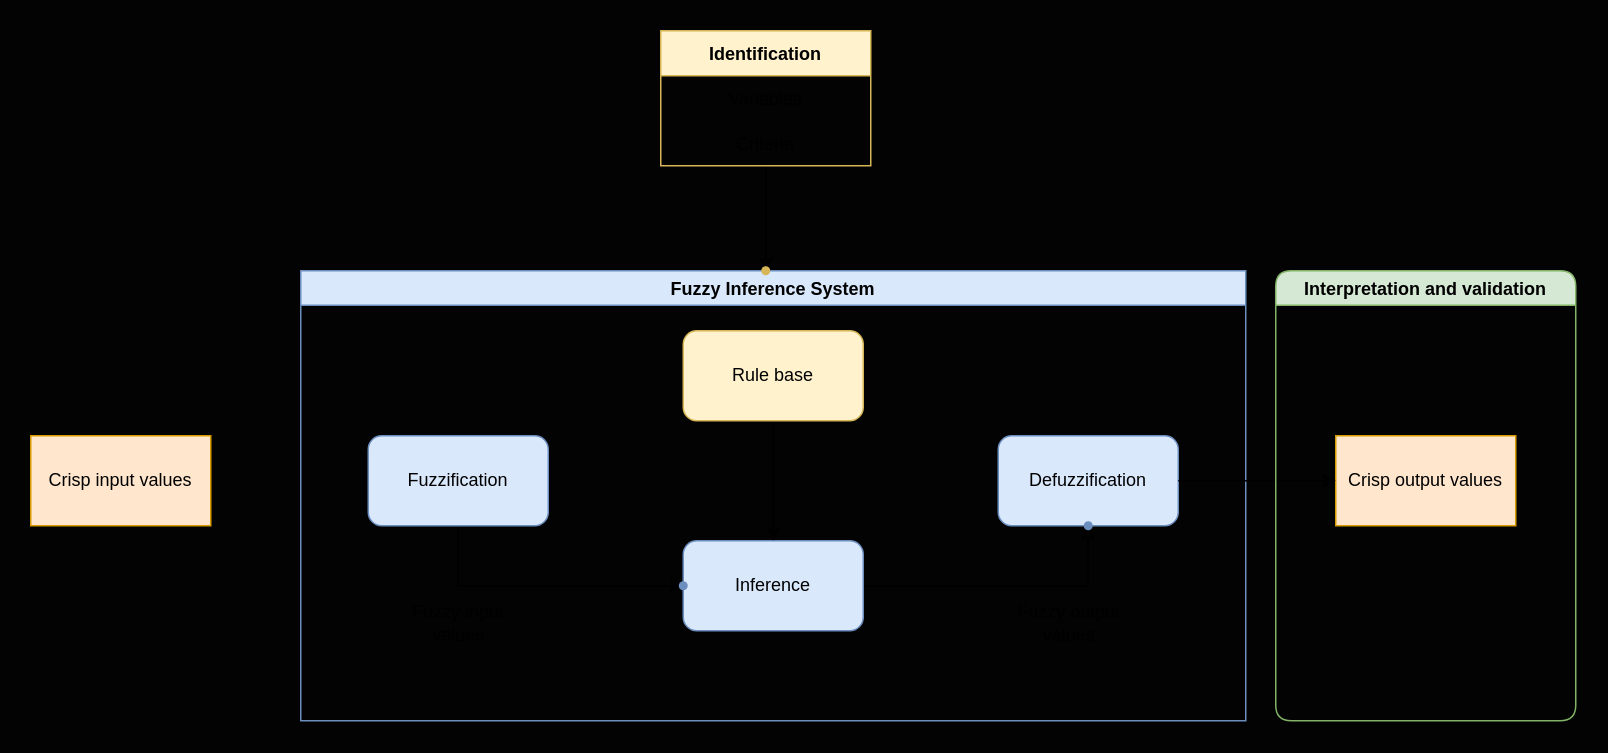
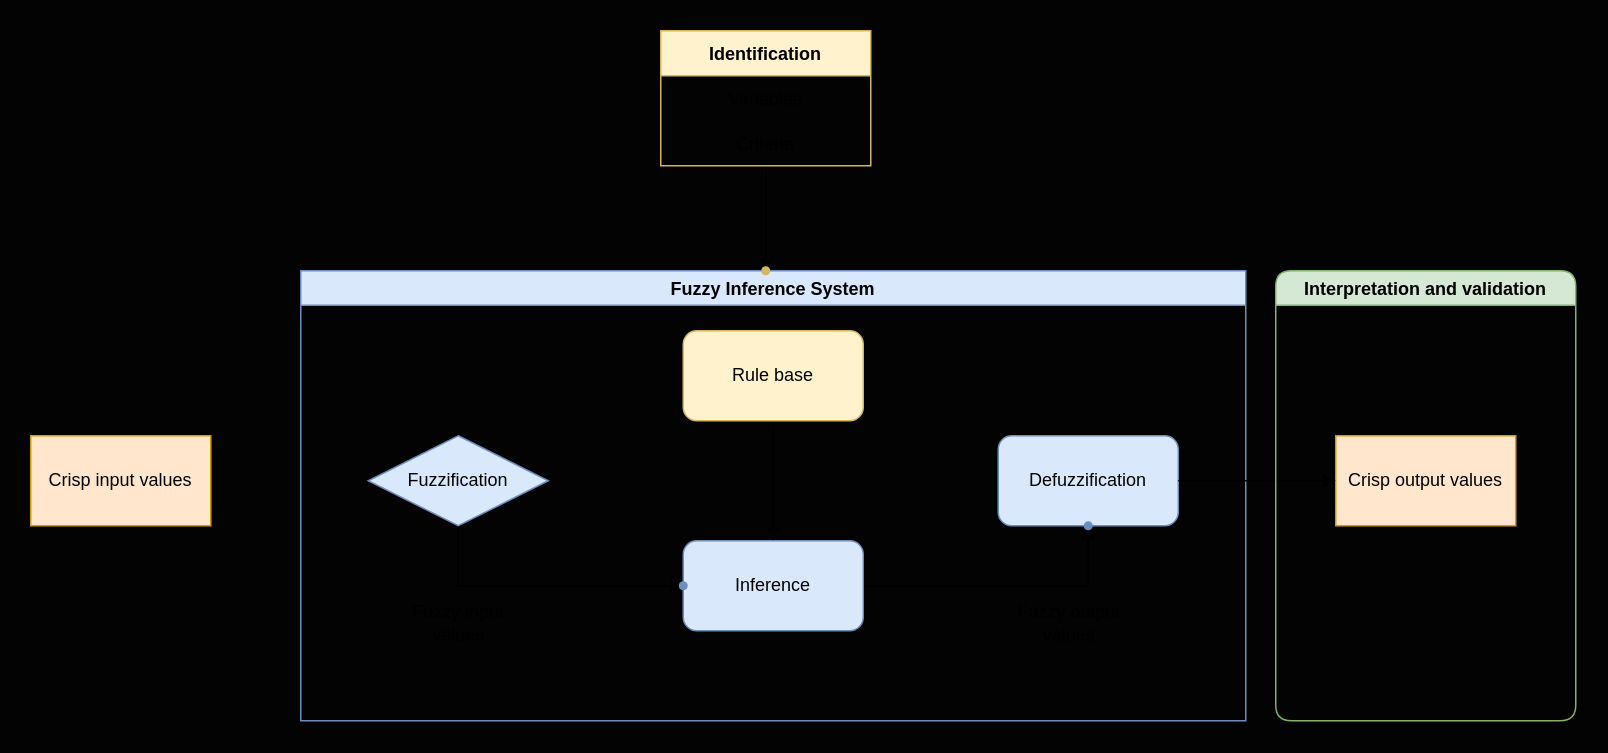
node "Fuzzification": shape rounded rectangle -> diamond
